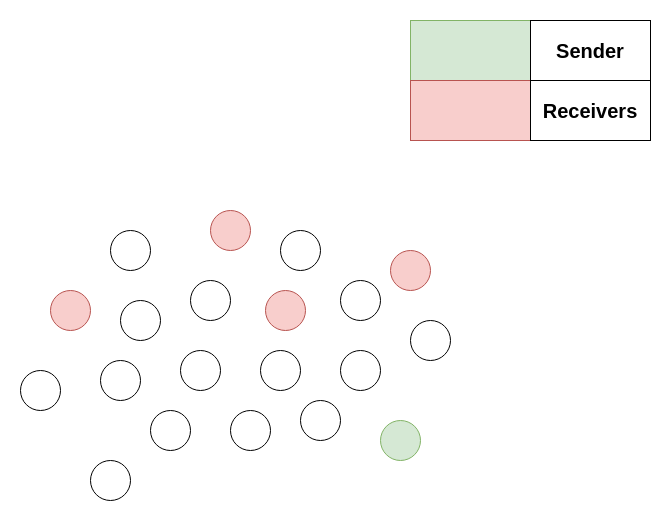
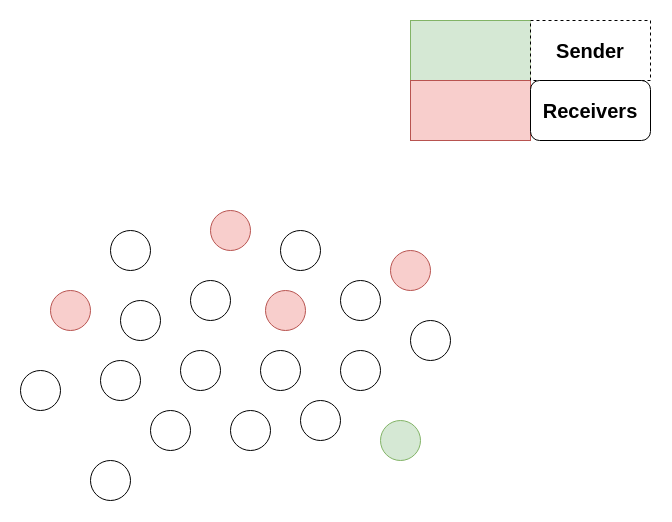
node "Sender": style solid -> dashed
node "Receivers": shape rectangle -> rounded rectangle
